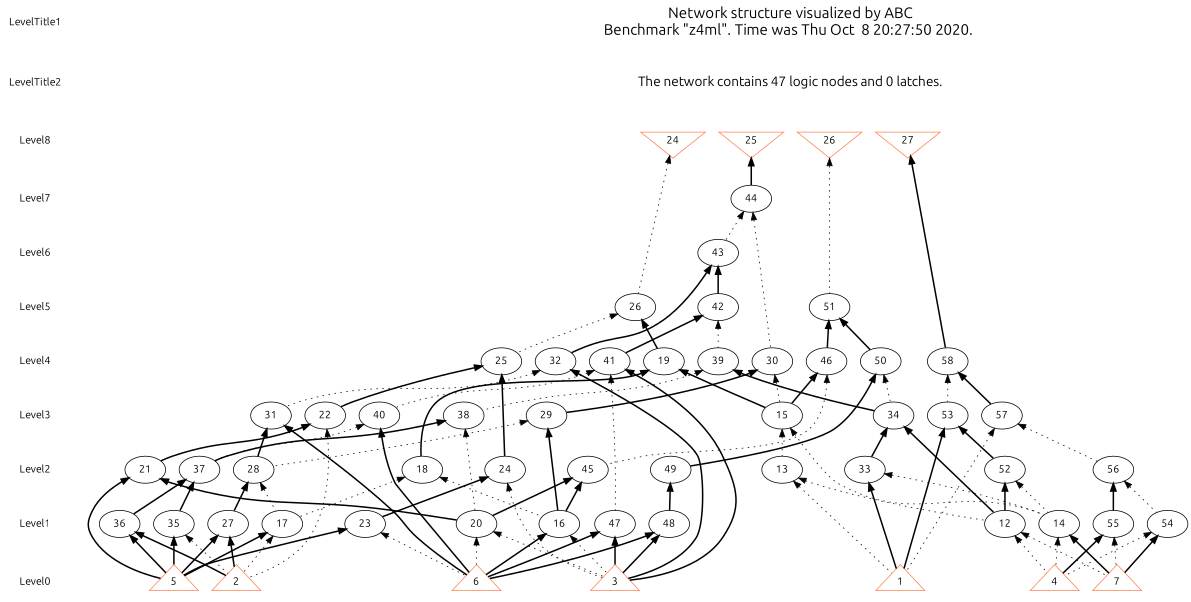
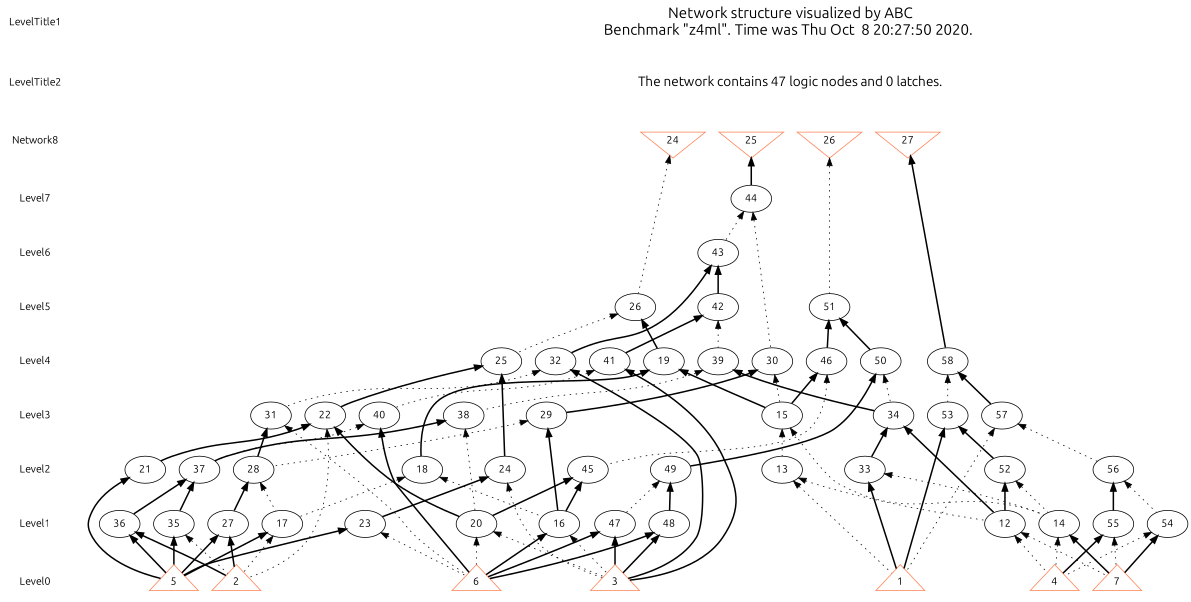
node "Level8": label "Level8" -> "Network8"
edge "47" -> "41": now "47" -> "49"
edge "6" -> "31": style bold -> dotted
edge "20" -> "21": now "20" -> "22"
